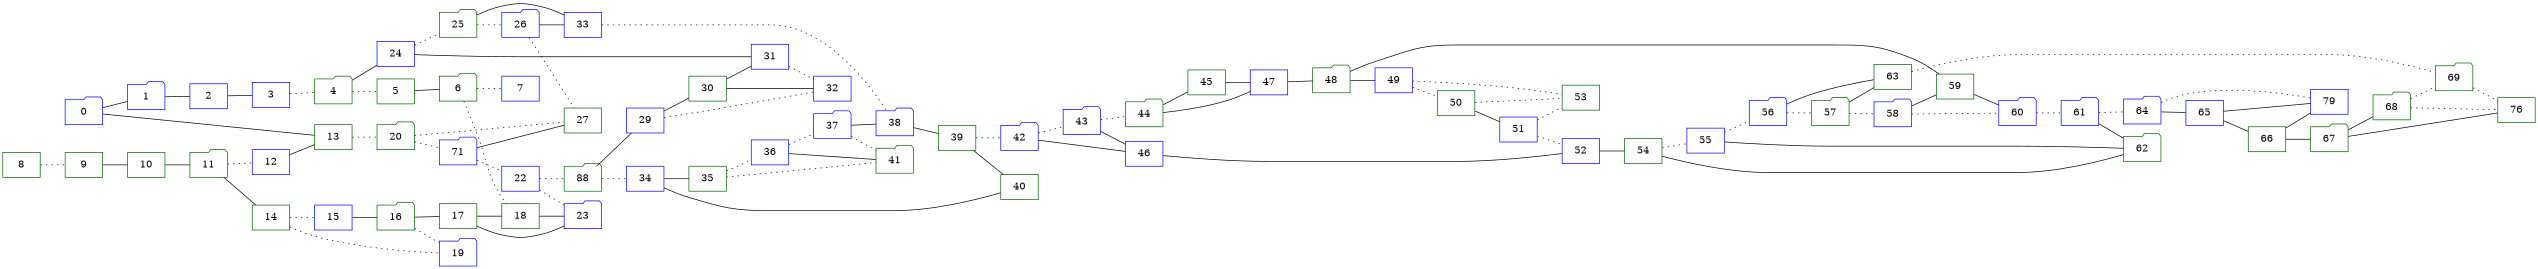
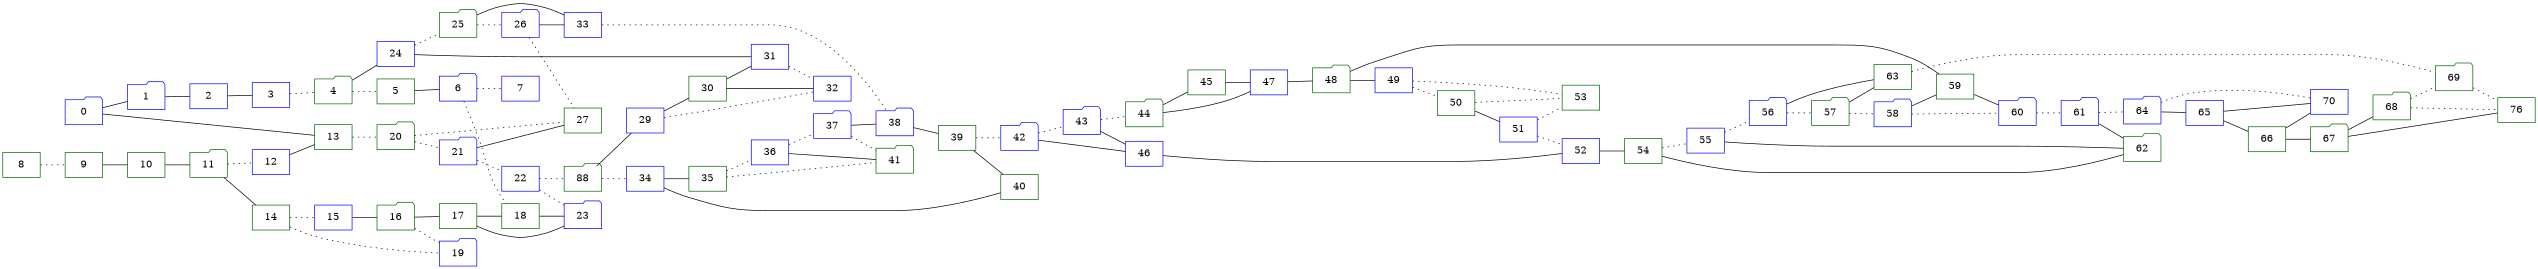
node "6": color darkgreen -> blue
node "79": label "79" -> "70"
node "71": label "71" -> "21"
